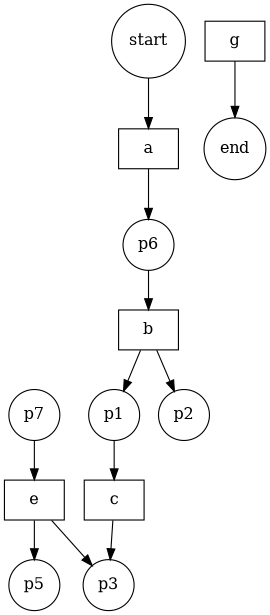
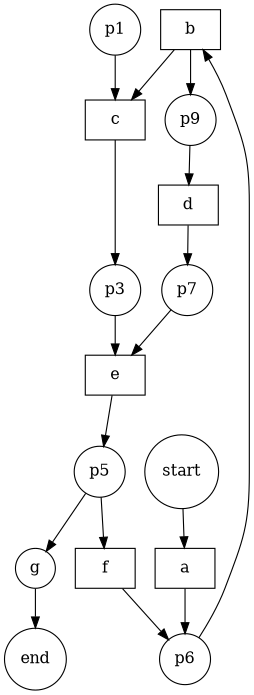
node "g": shape box -> circle
node "d": added
edge "b" -> "p1": now "b" -> "c"
node "p2": label "p2" -> "p9"
edge "p5" -> "g": added
edge "e" -> "p3": reversed
node "f": added
